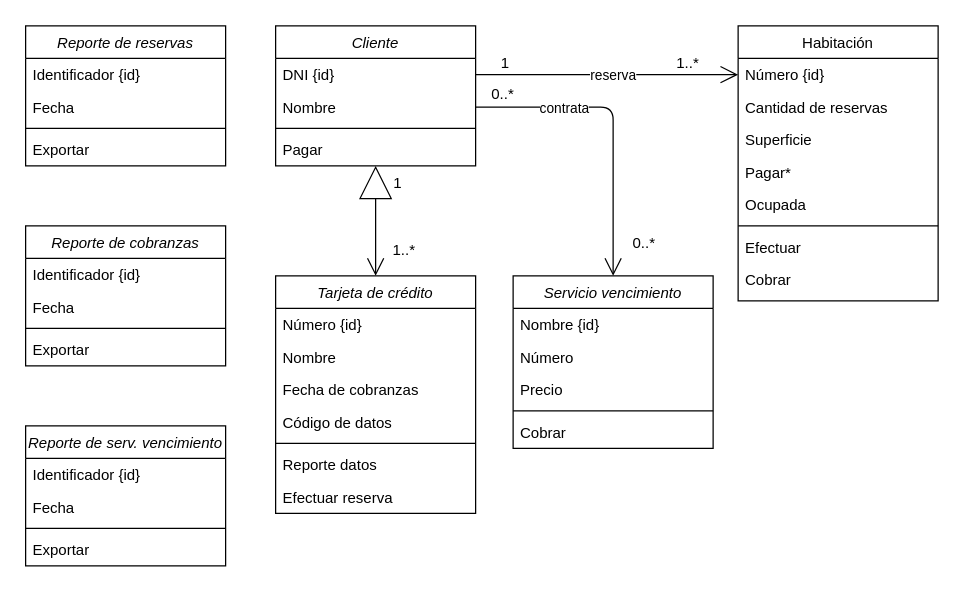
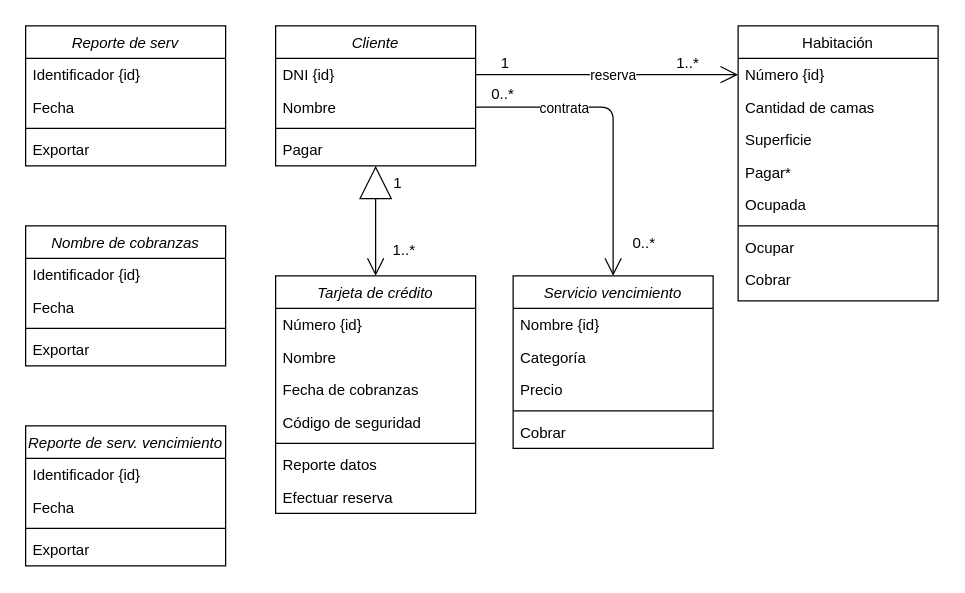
node "Reporte de reservas": label "Reporte de reservas" -> "Reporte de serv"
node "Cantidad de reservas": label "Cantidad de reservas" -> "Cantidad de camas"
node "Reporte de cobranzas": label "Reporte de cobranzas" -> "Nombre de cobranzas"
node "Efectuar": label "Efectuar" -> "Ocupar"
node "Número": label "Número" -> "Categoría"
node "Código de datos": label "Código de datos" -> "Código de seguridad"
